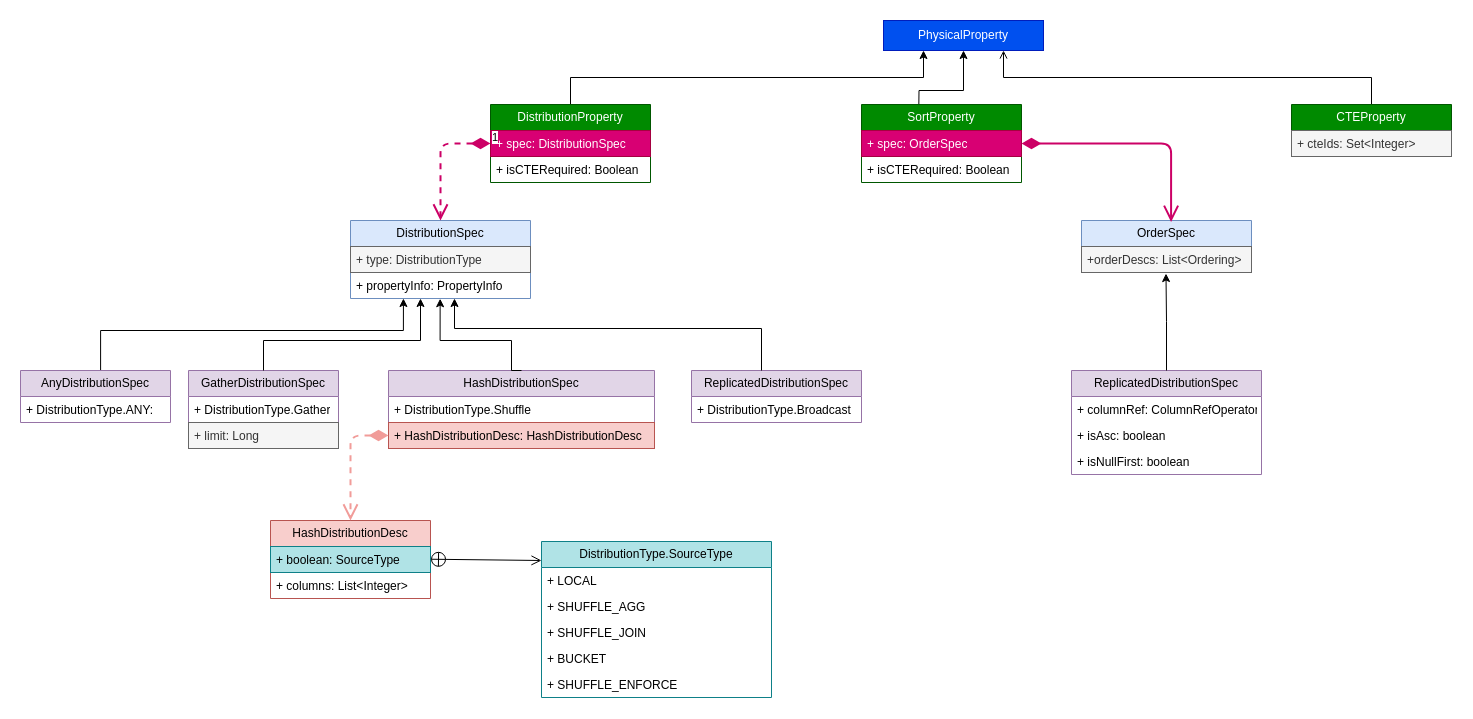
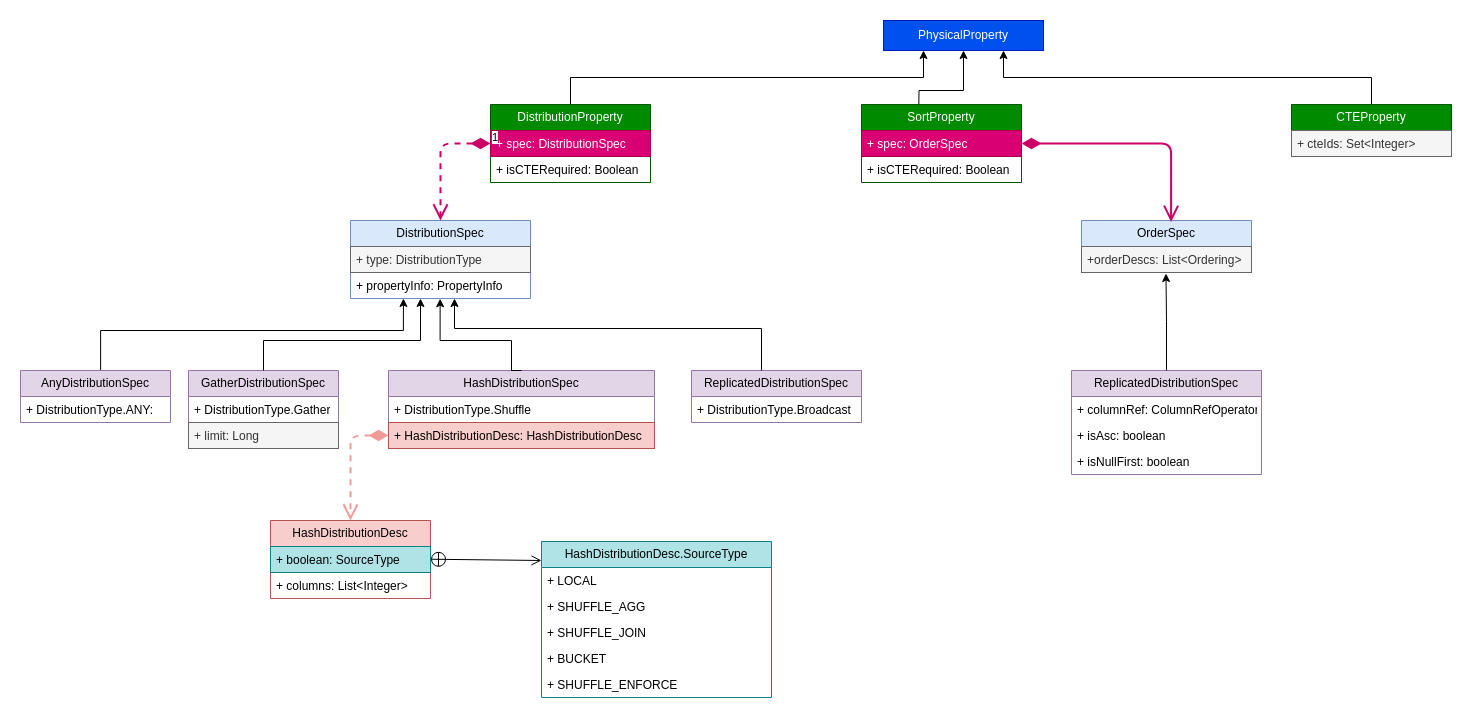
edge "CTEProperty" -> "PhysicalProperty": arrowhead open -> classic
node "DistributionType.SourceType": label "DistributionType.SourceType" -> "HashDistributionDesc.SourceType"
